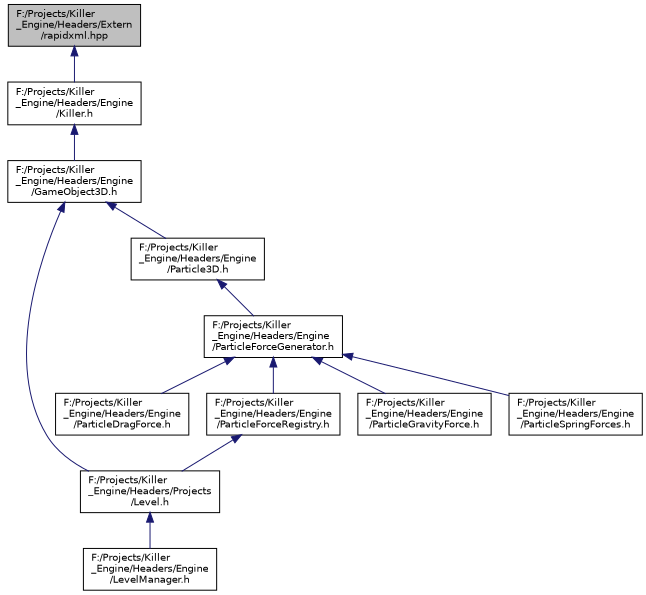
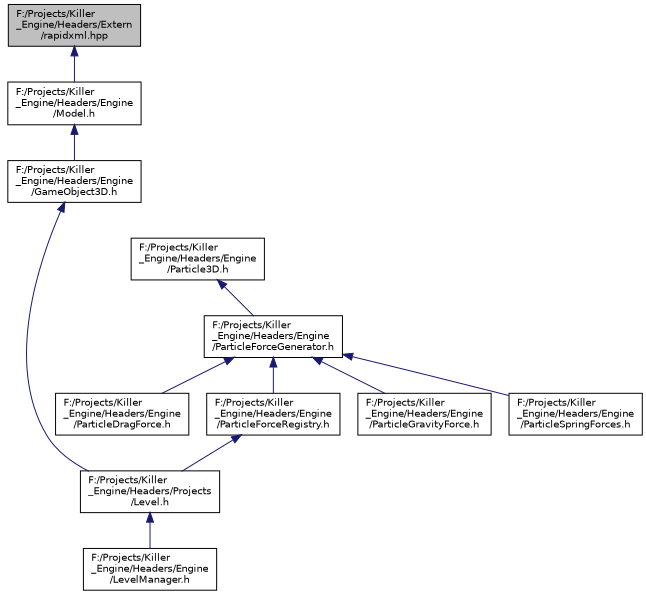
node "F:/Projects/Killer _Engine/Headers/Engine /Killer.h": label "F:/Projects/Killer _Engine/Headers/Engine /Killer.h" -> "F:/Projects/Killer _Engine/Headers/Engine /Model.h"
edge "F:/Projects/Killer _Engine/Headers/Engine /Particle3D.h" -> "F:/Projects/Killer _Engine/Headers/Engine /GameObject3D.h": removed
